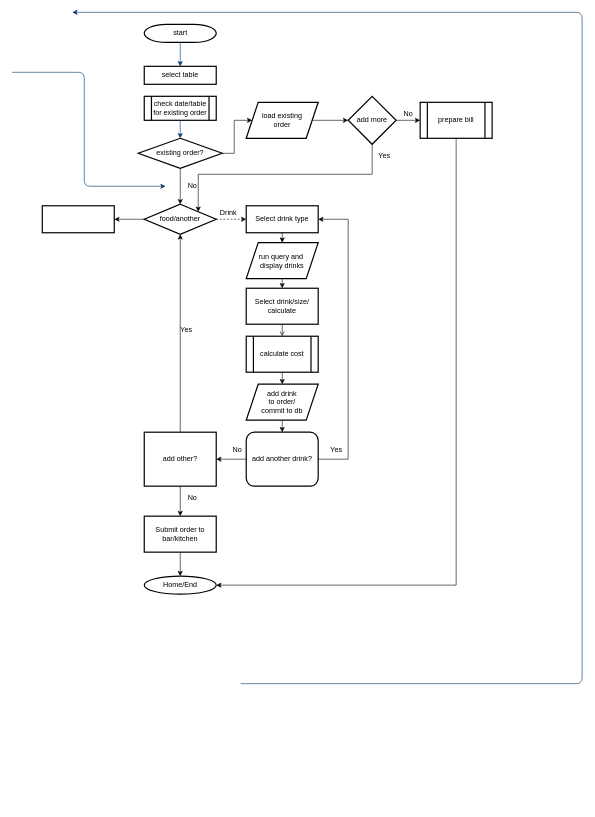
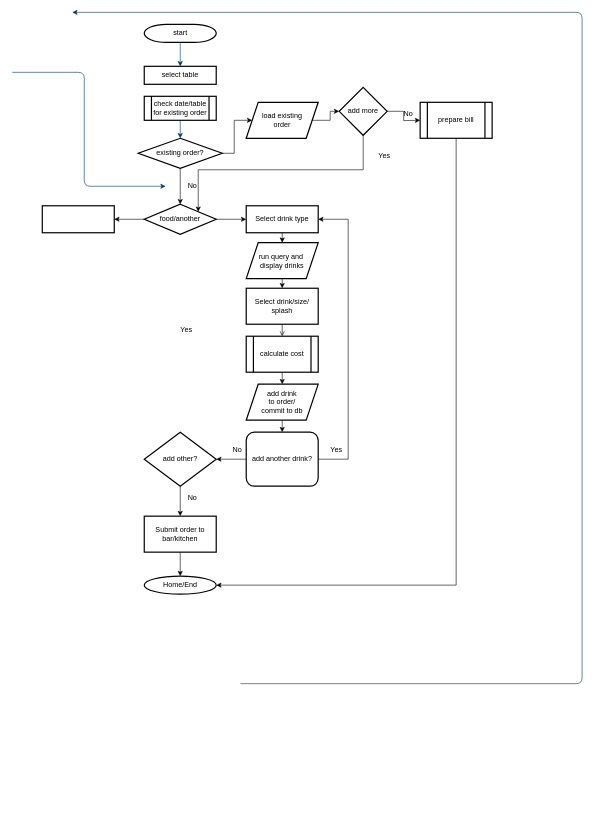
node "add more": moved (372, 120) -> (363, 111)
node "Drink": removed
edge "food/another" -> "Select drink type": style dashed -> solid
node "Select drink/size/ calculate": label "Select drink/size/ calculate" -> "Select drink/size/ splash"
edge "add other?" -> "food/another": removed
node "add other?": shape rectangle -> diamond
